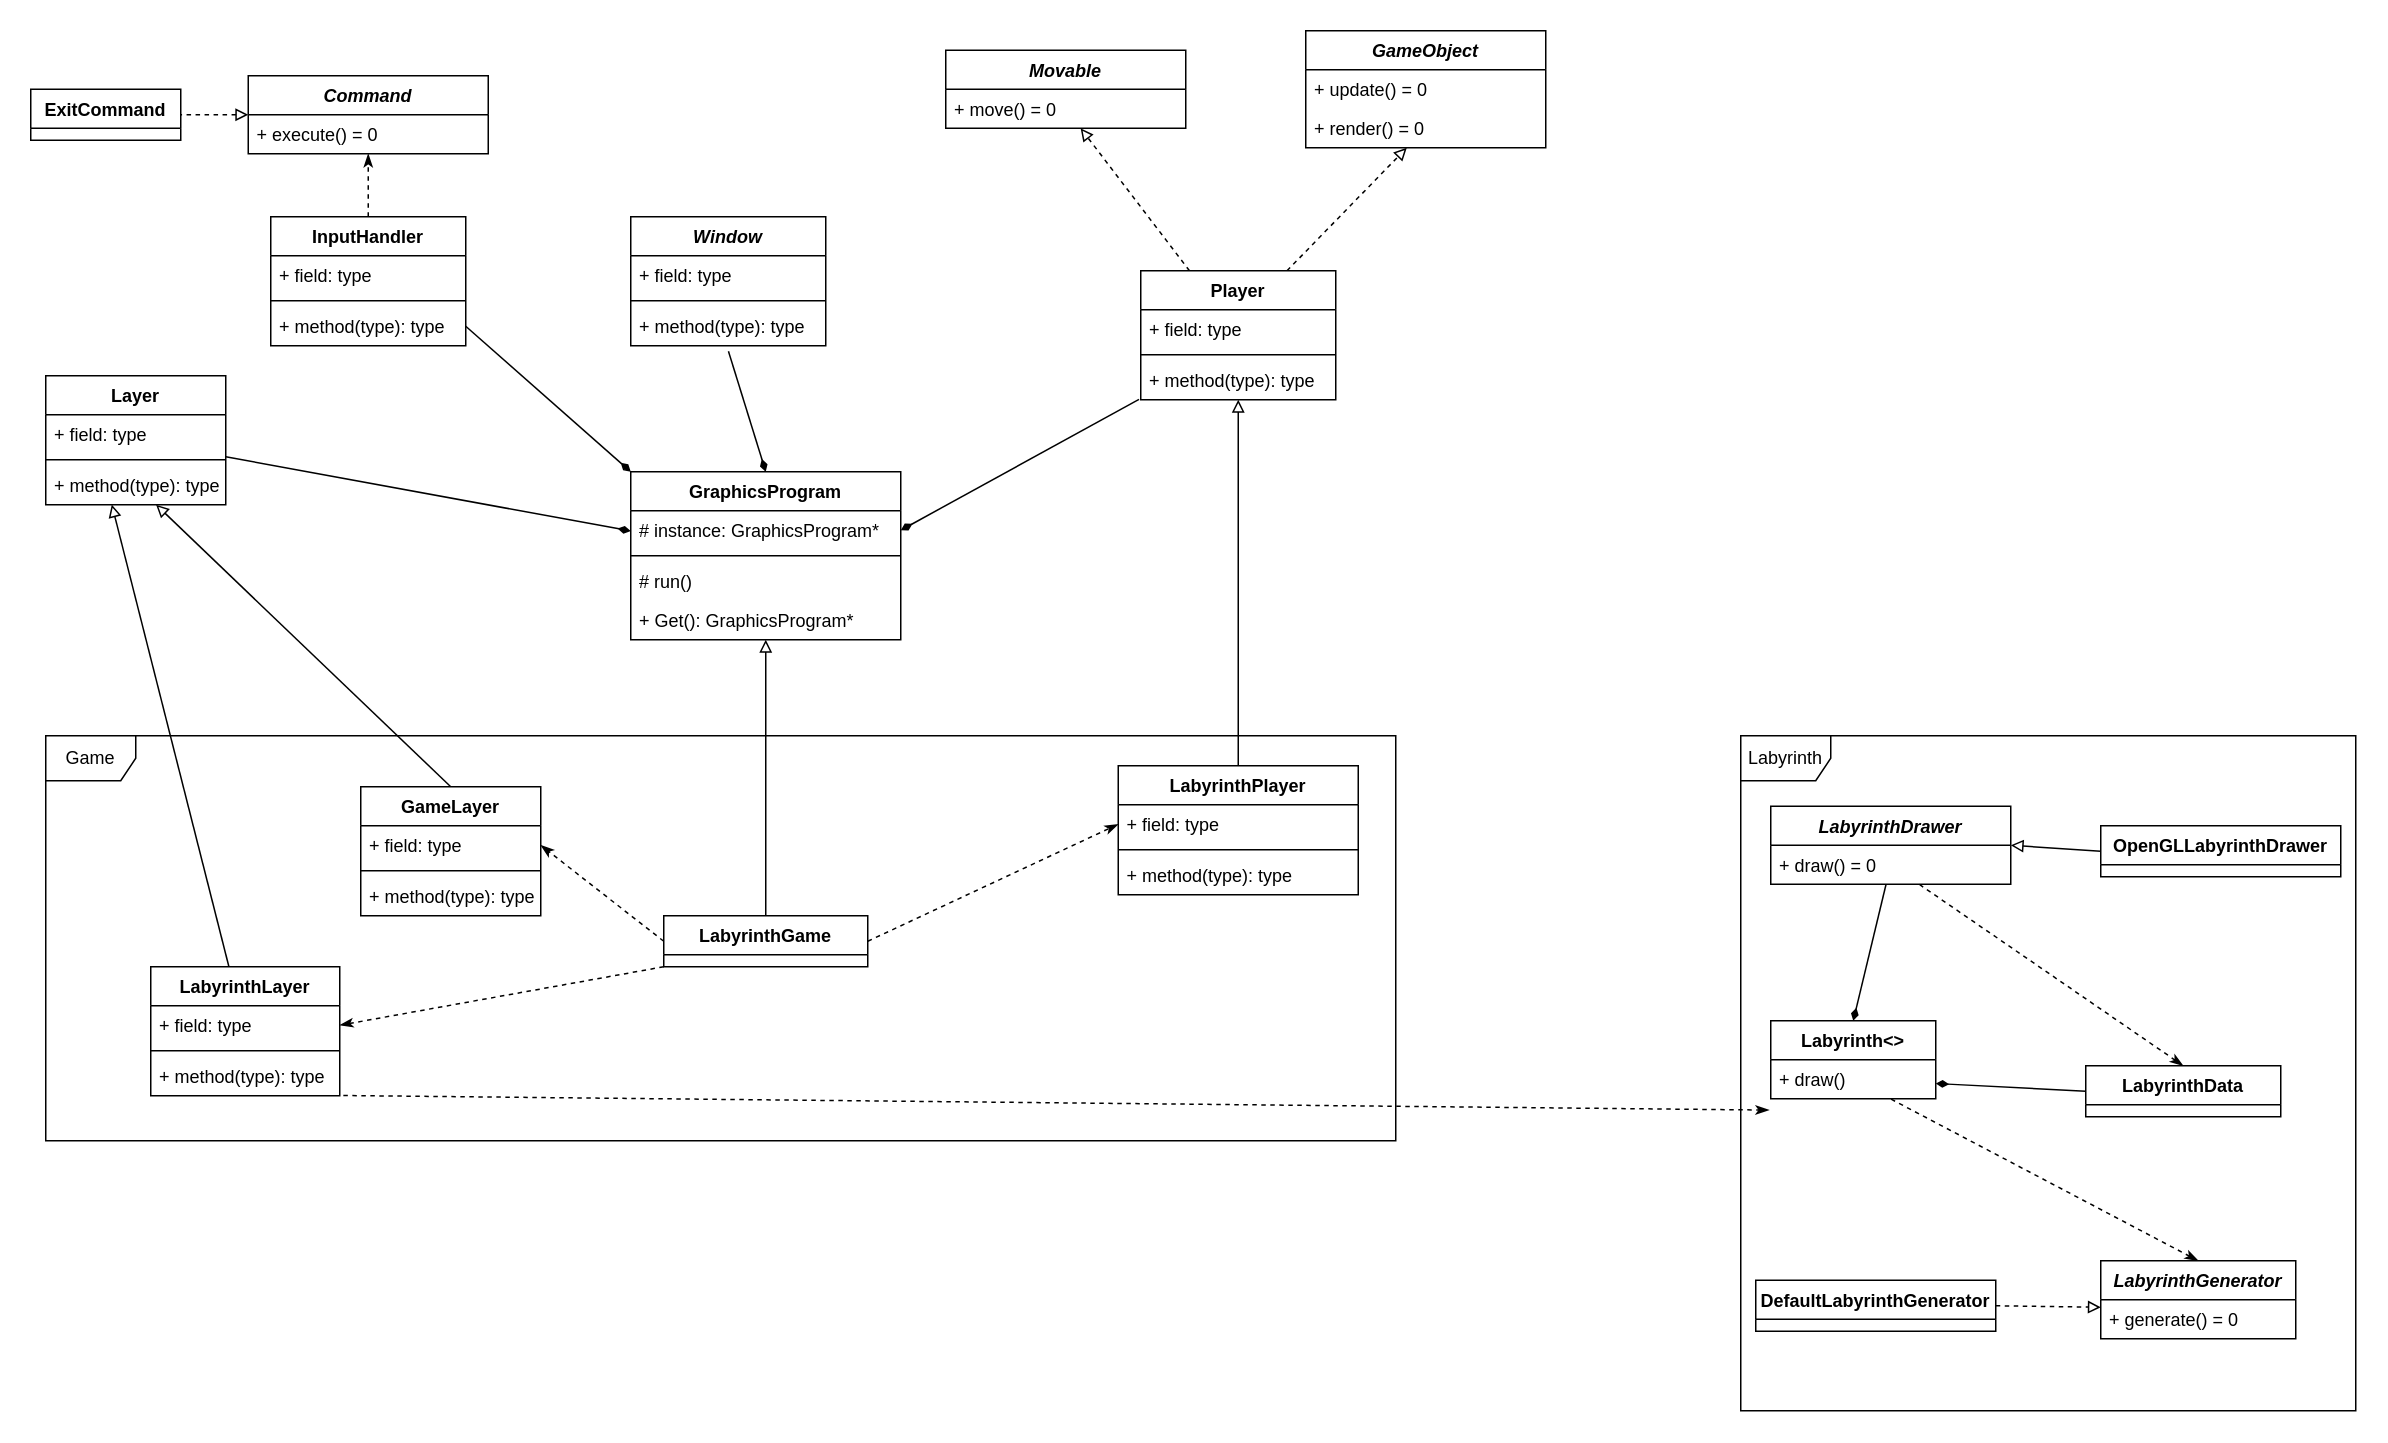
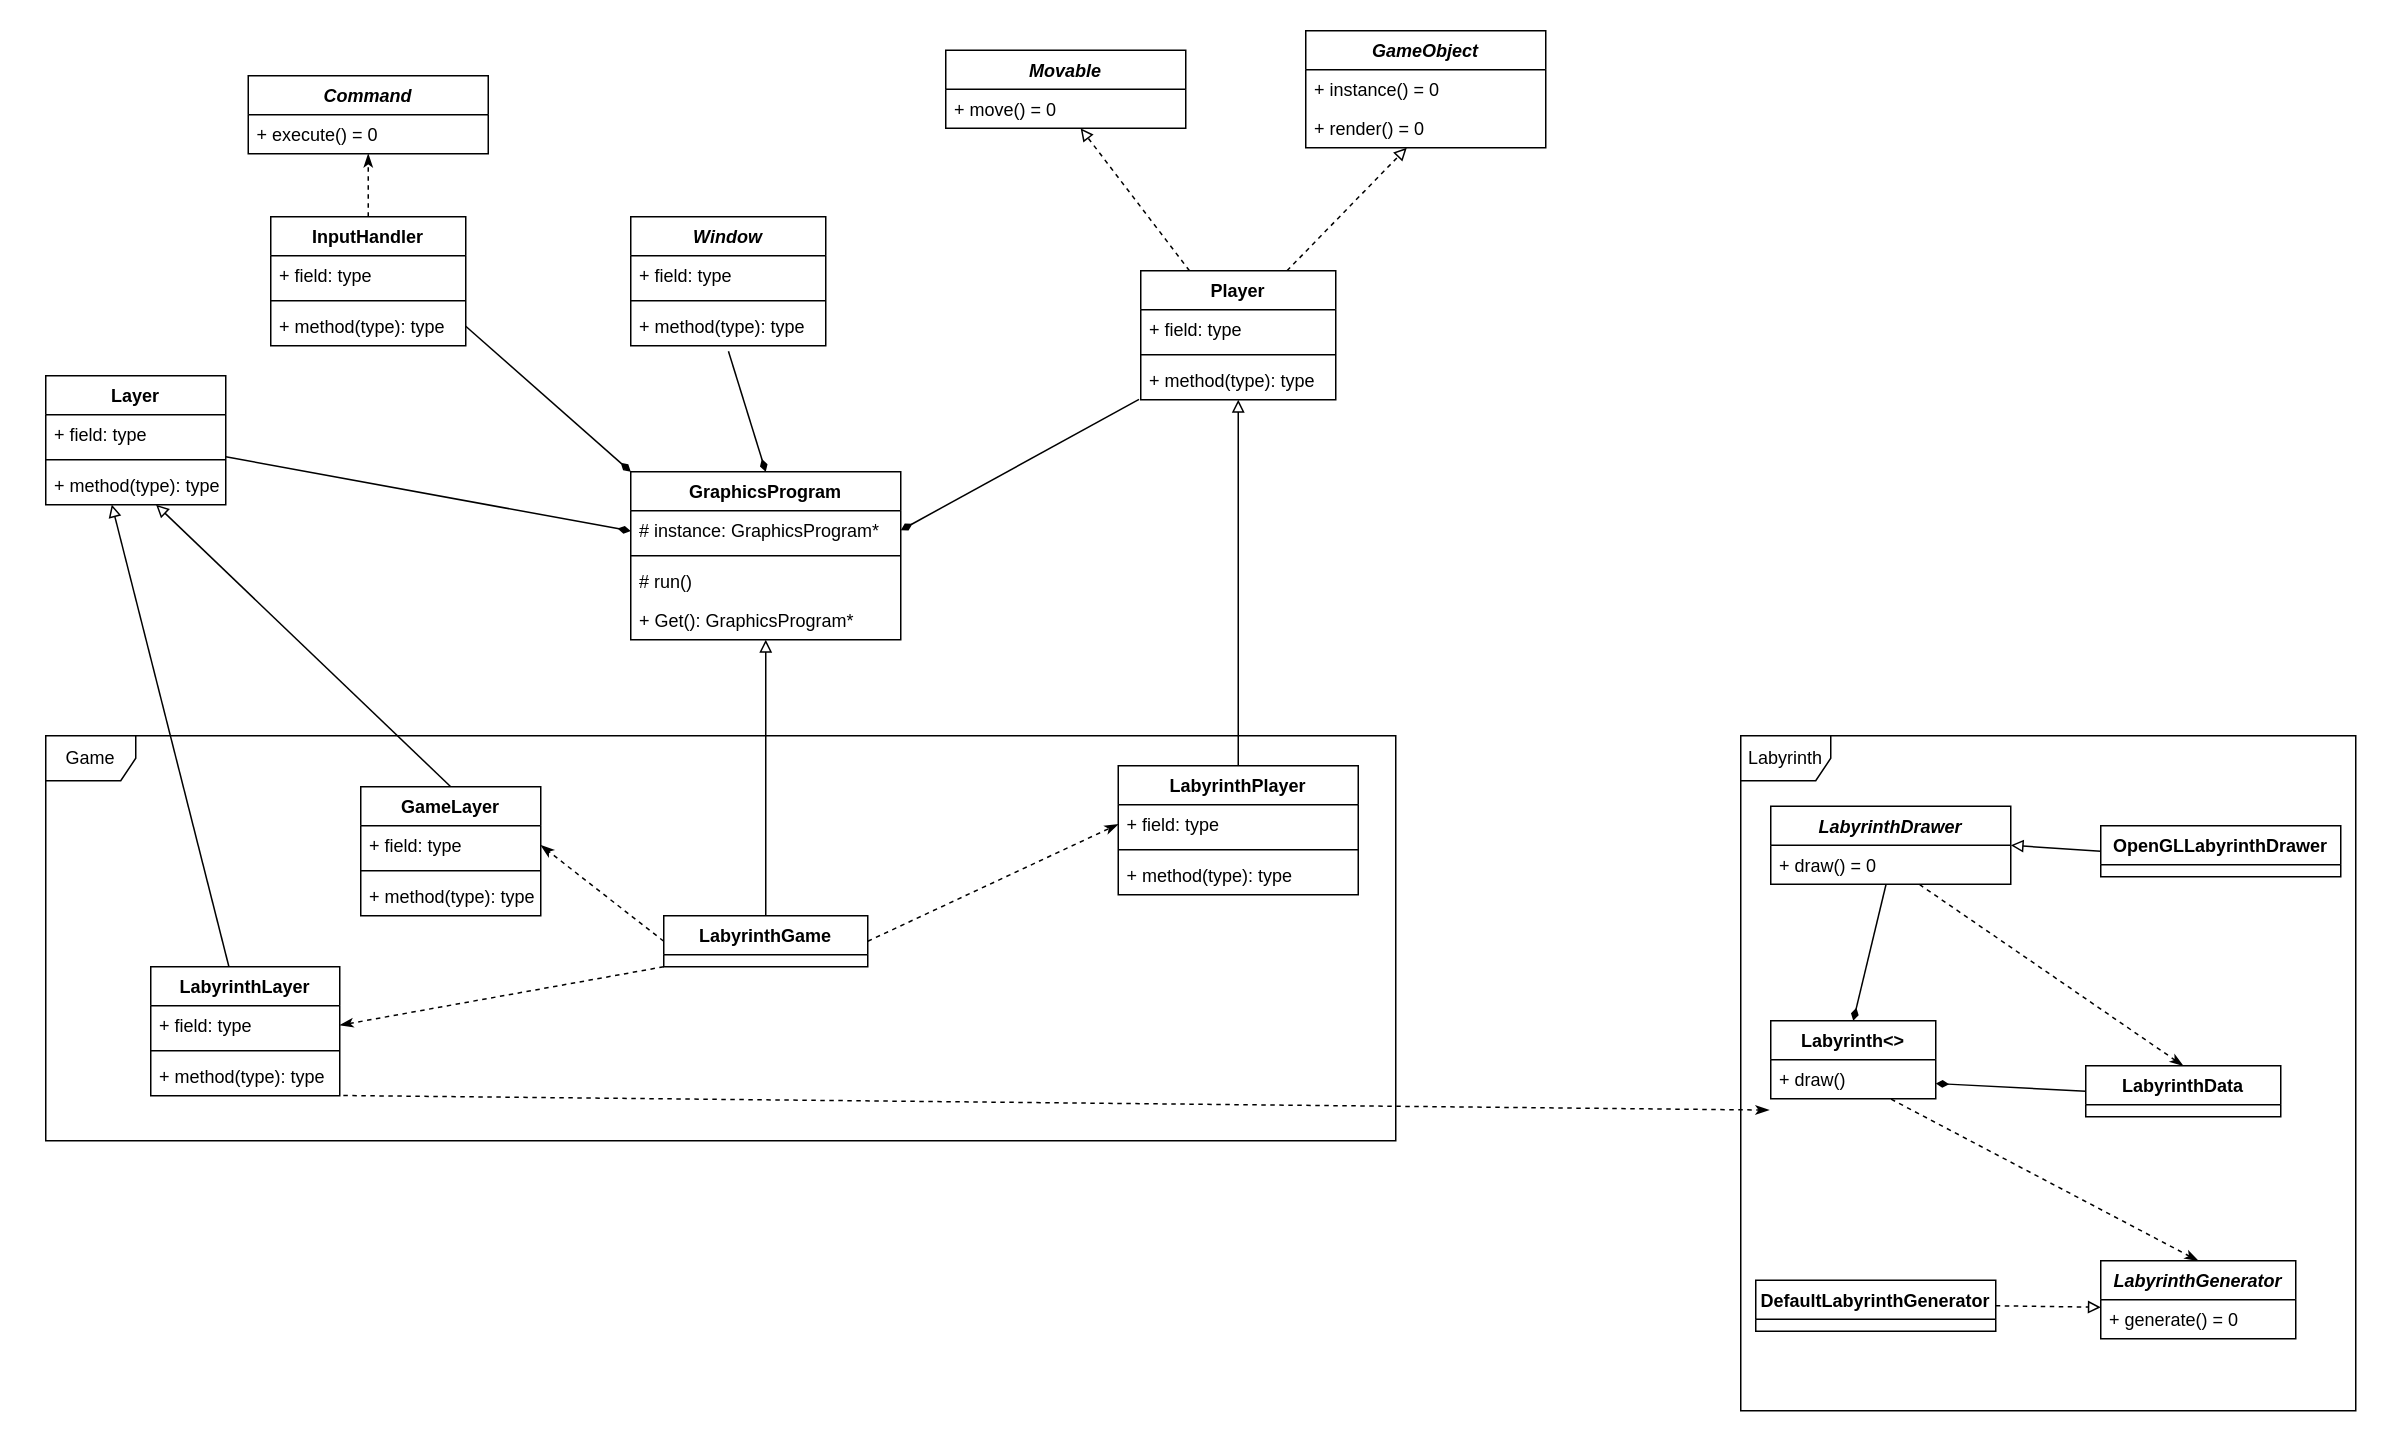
node "+ update() = 0": label "+ update() = 0" -> "+ instance() = 0"
node "ExitCommand": removed
edge "ExitCommand" -> "Command": removed
